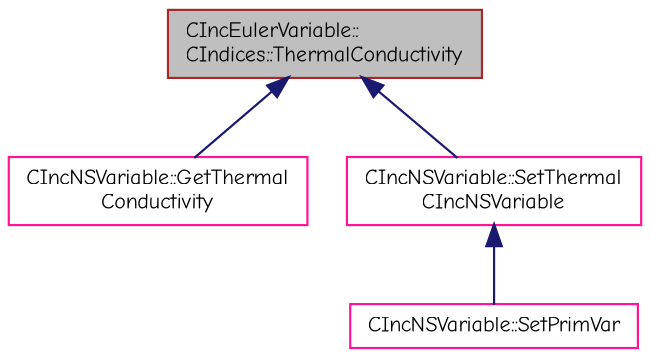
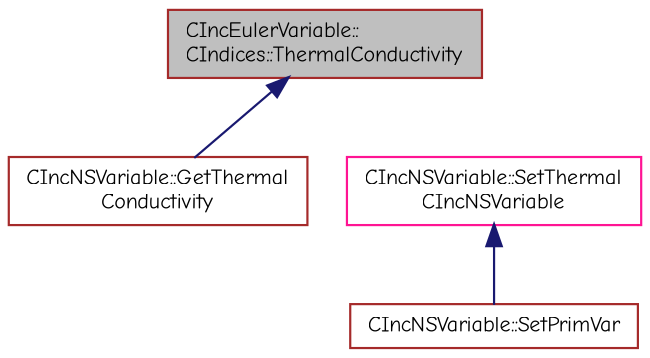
edge "CIncNSVariable::SetThermal CIncNSVariable" -> "CIncEulerVariable:: CIndices::ThermalConductivity": removed
node "CIncNSVariable::GetThermal Conductivity": color deeppink -> brown
node "CIncNSVariable::SetPrimVar": color deeppink -> brown
